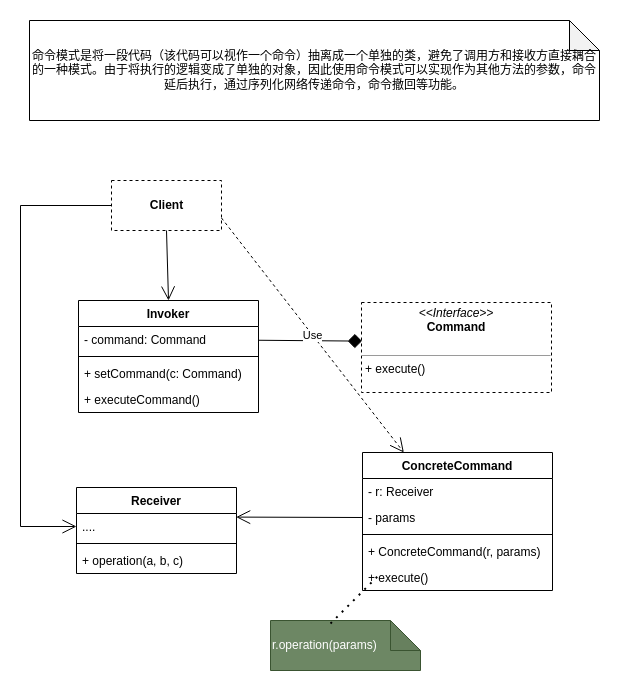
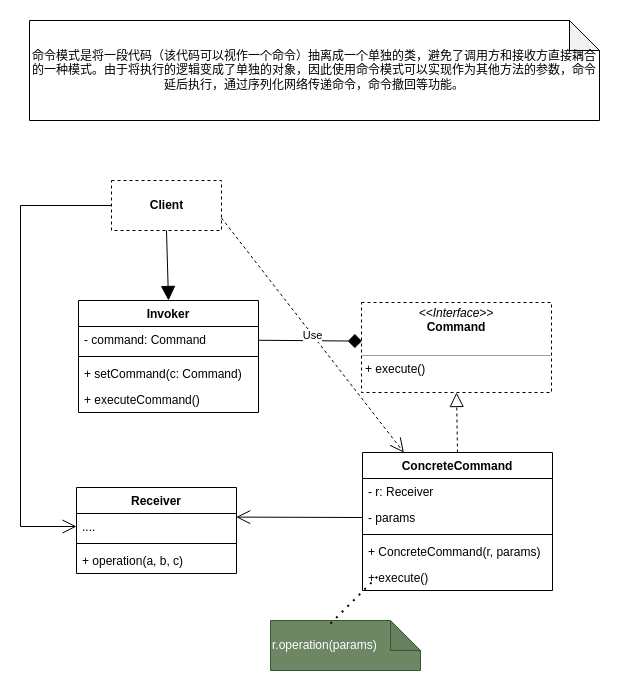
edge "Client" -> "Invoker": arrowhead open -> block
edge "ConcreteCommand" -> "<<Interface>> Command + execute()": added
